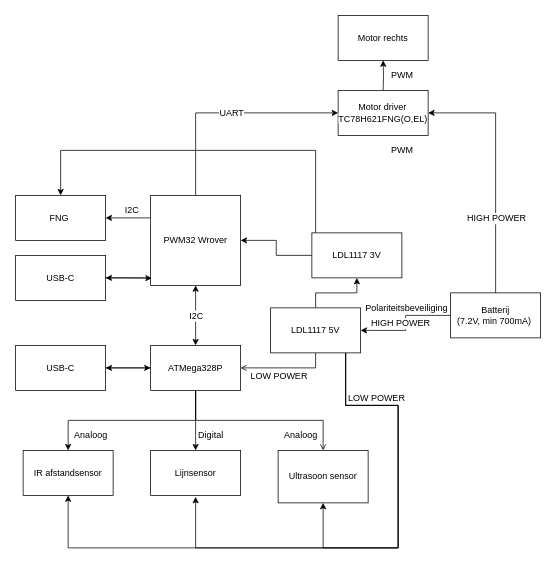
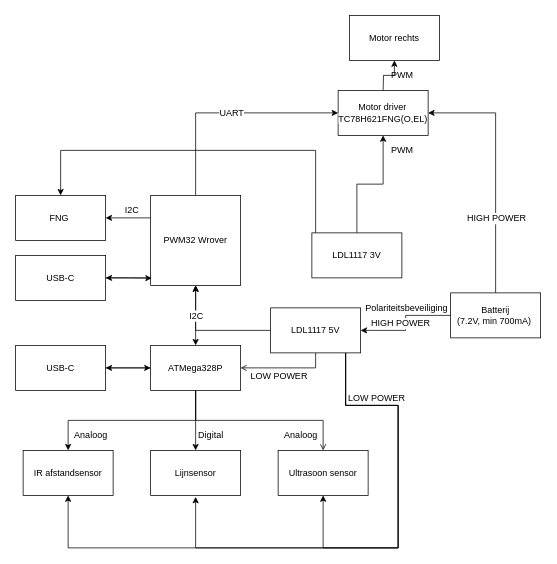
node "Motor rechts": moved (383, 38) -> (394, 38)
edge "LDL1117 3V" -> "PWM32 Wrover": now "LDL1117 3V" -> "Motor driver TC78H621FNG(O,EL)"
edge "LDL1117 5V" -> "LDL1117 3V": now "LDL1117 5V" -> "PWM32 Wrover"
node "Ultrasoon sensor": size 90x53 -> 90x45
